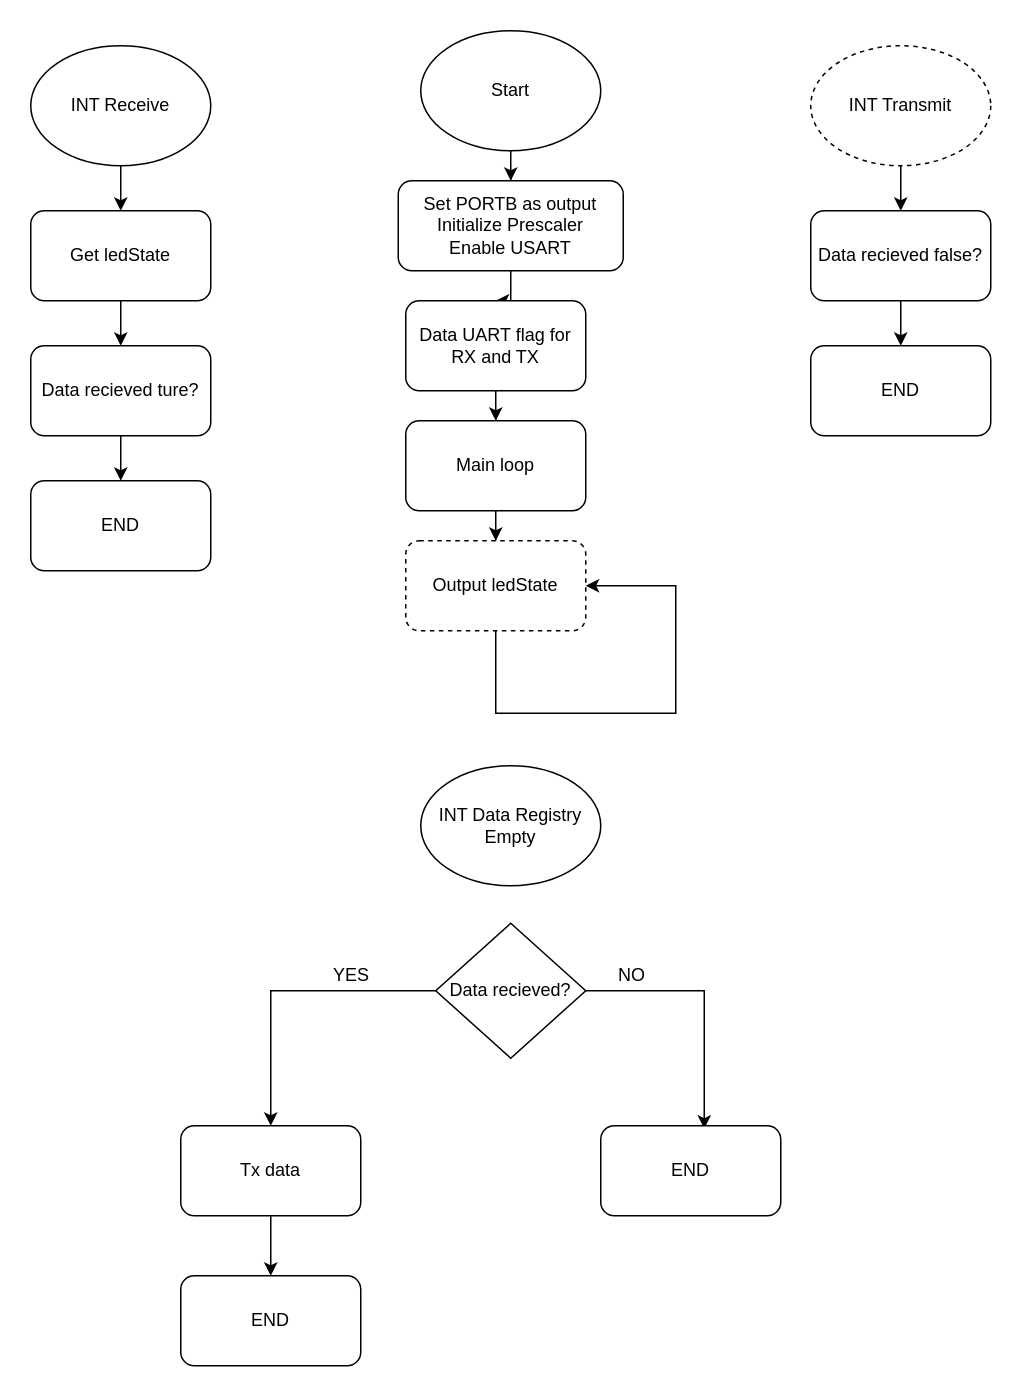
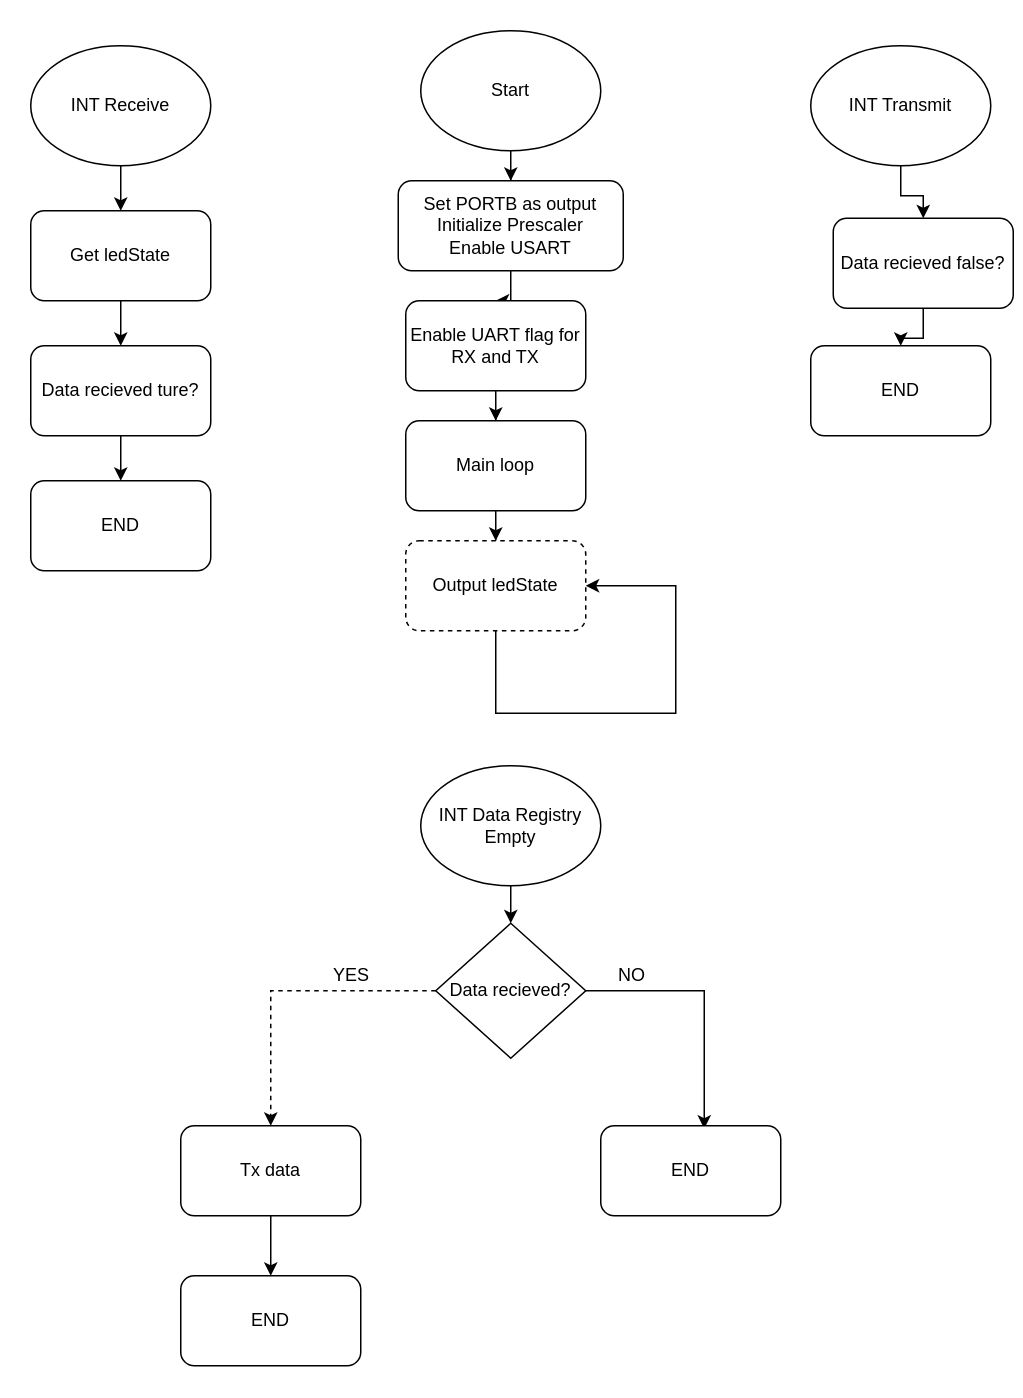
node "INT Transmit": style dashed -> solid
node "Data recieved false?": moved (901, 256) -> (923, 263)
node "Data UART flag for RX and TX": label "Data UART flag for RX and TX" -> "Enable UART flag for RX and TX"
edge "INT Data Registry Empty" -> "Data recieved?": added
edge "Data recieved?" -> "Tx data": style solid -> dashed
